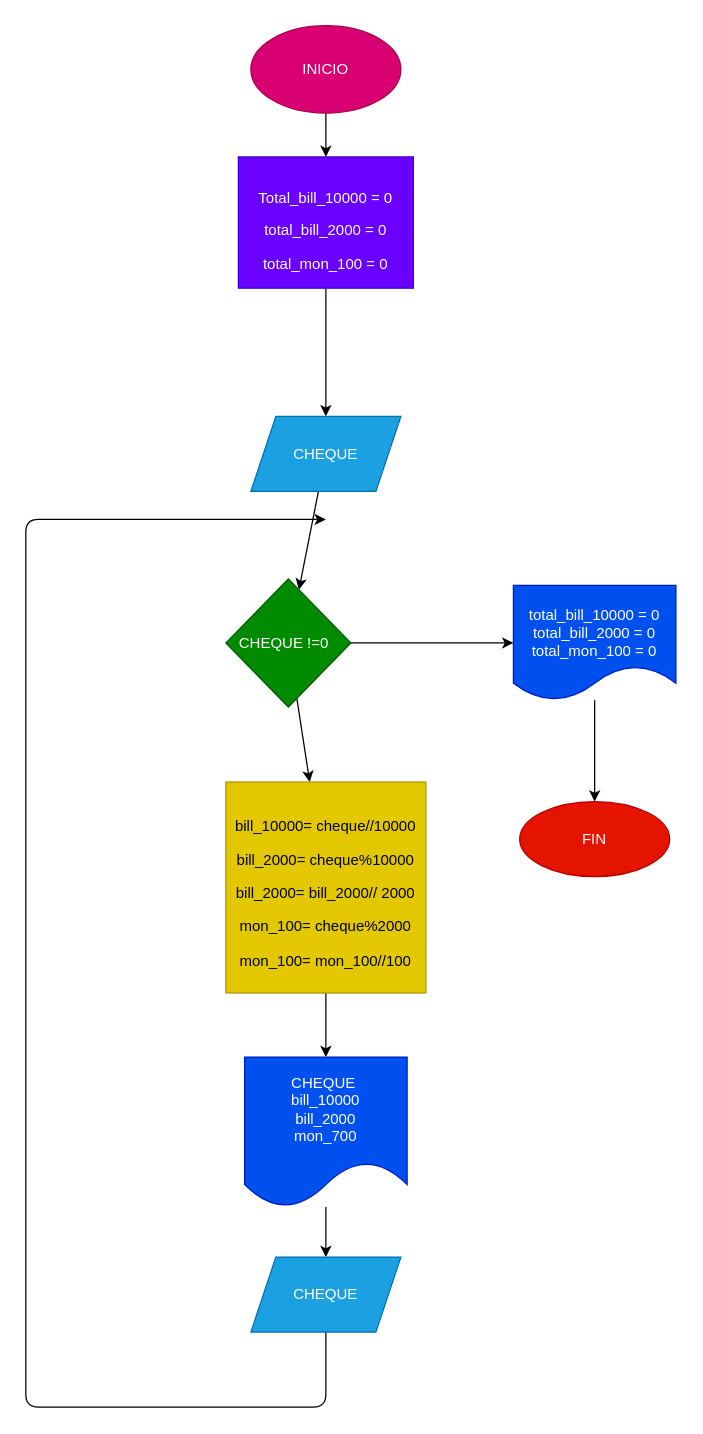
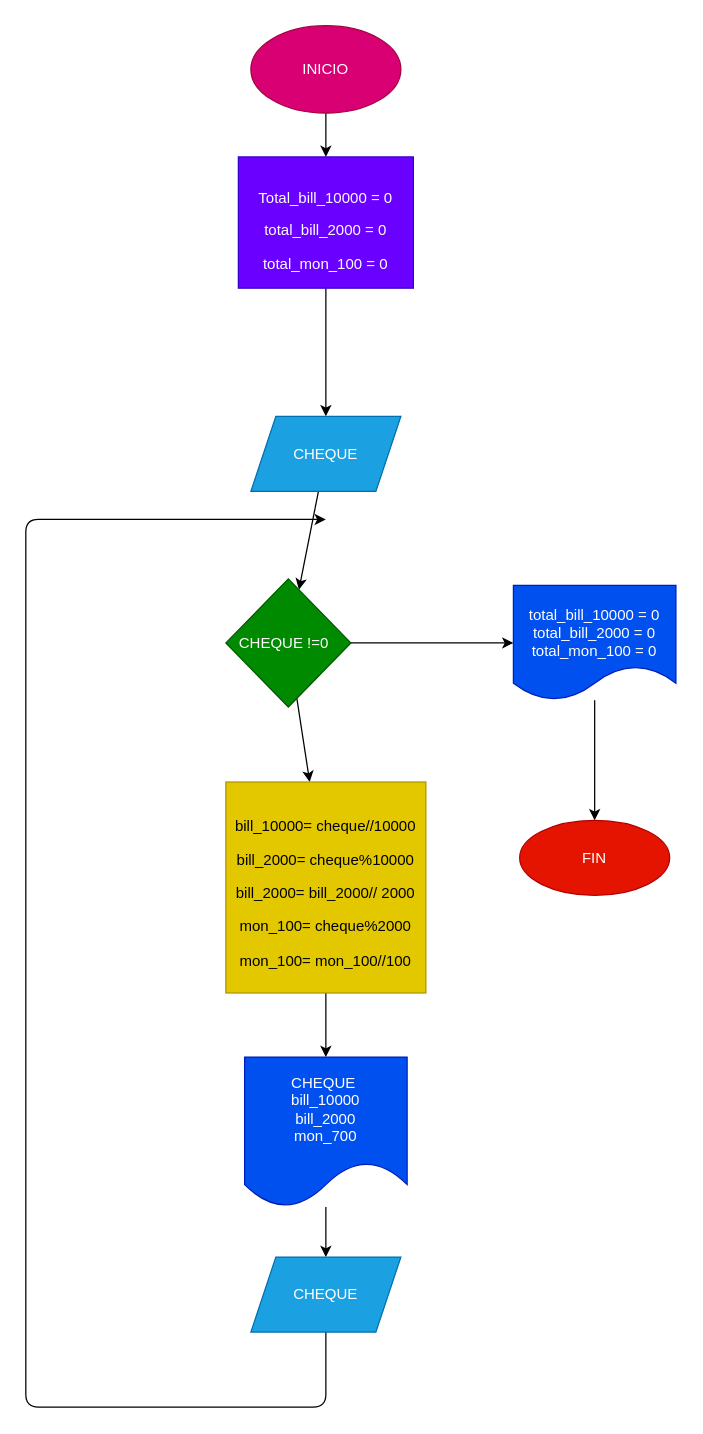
node "FIN": moved (594, 839) -> (594, 858)
